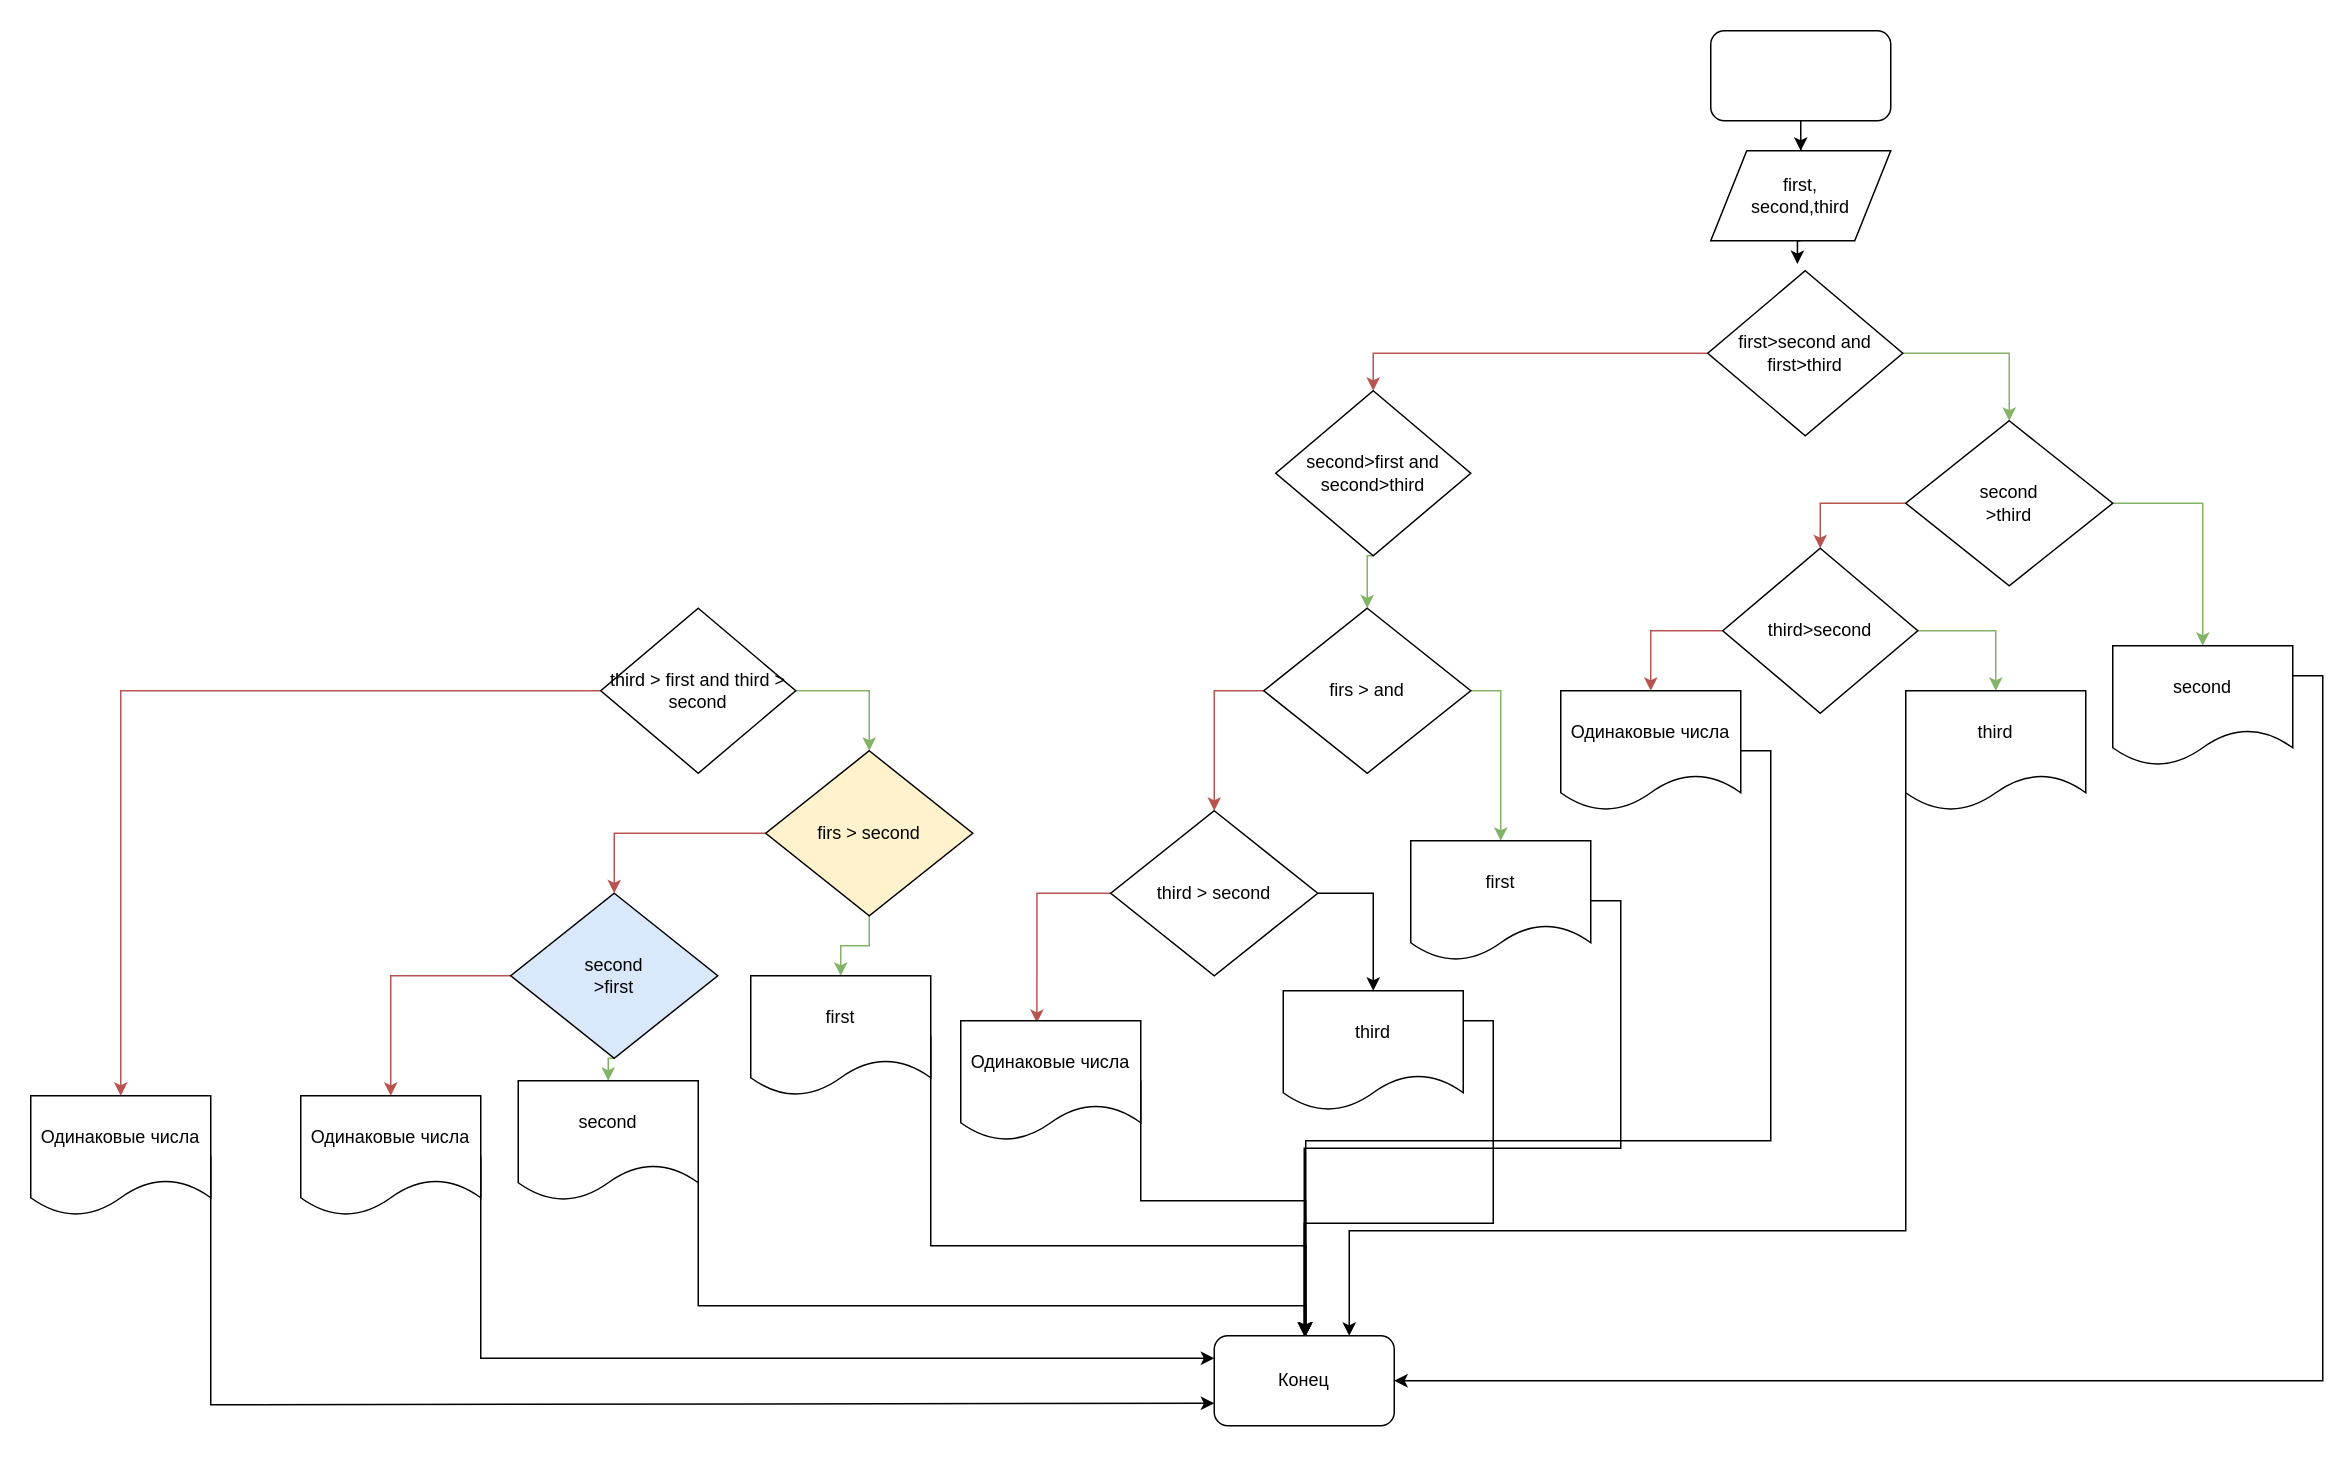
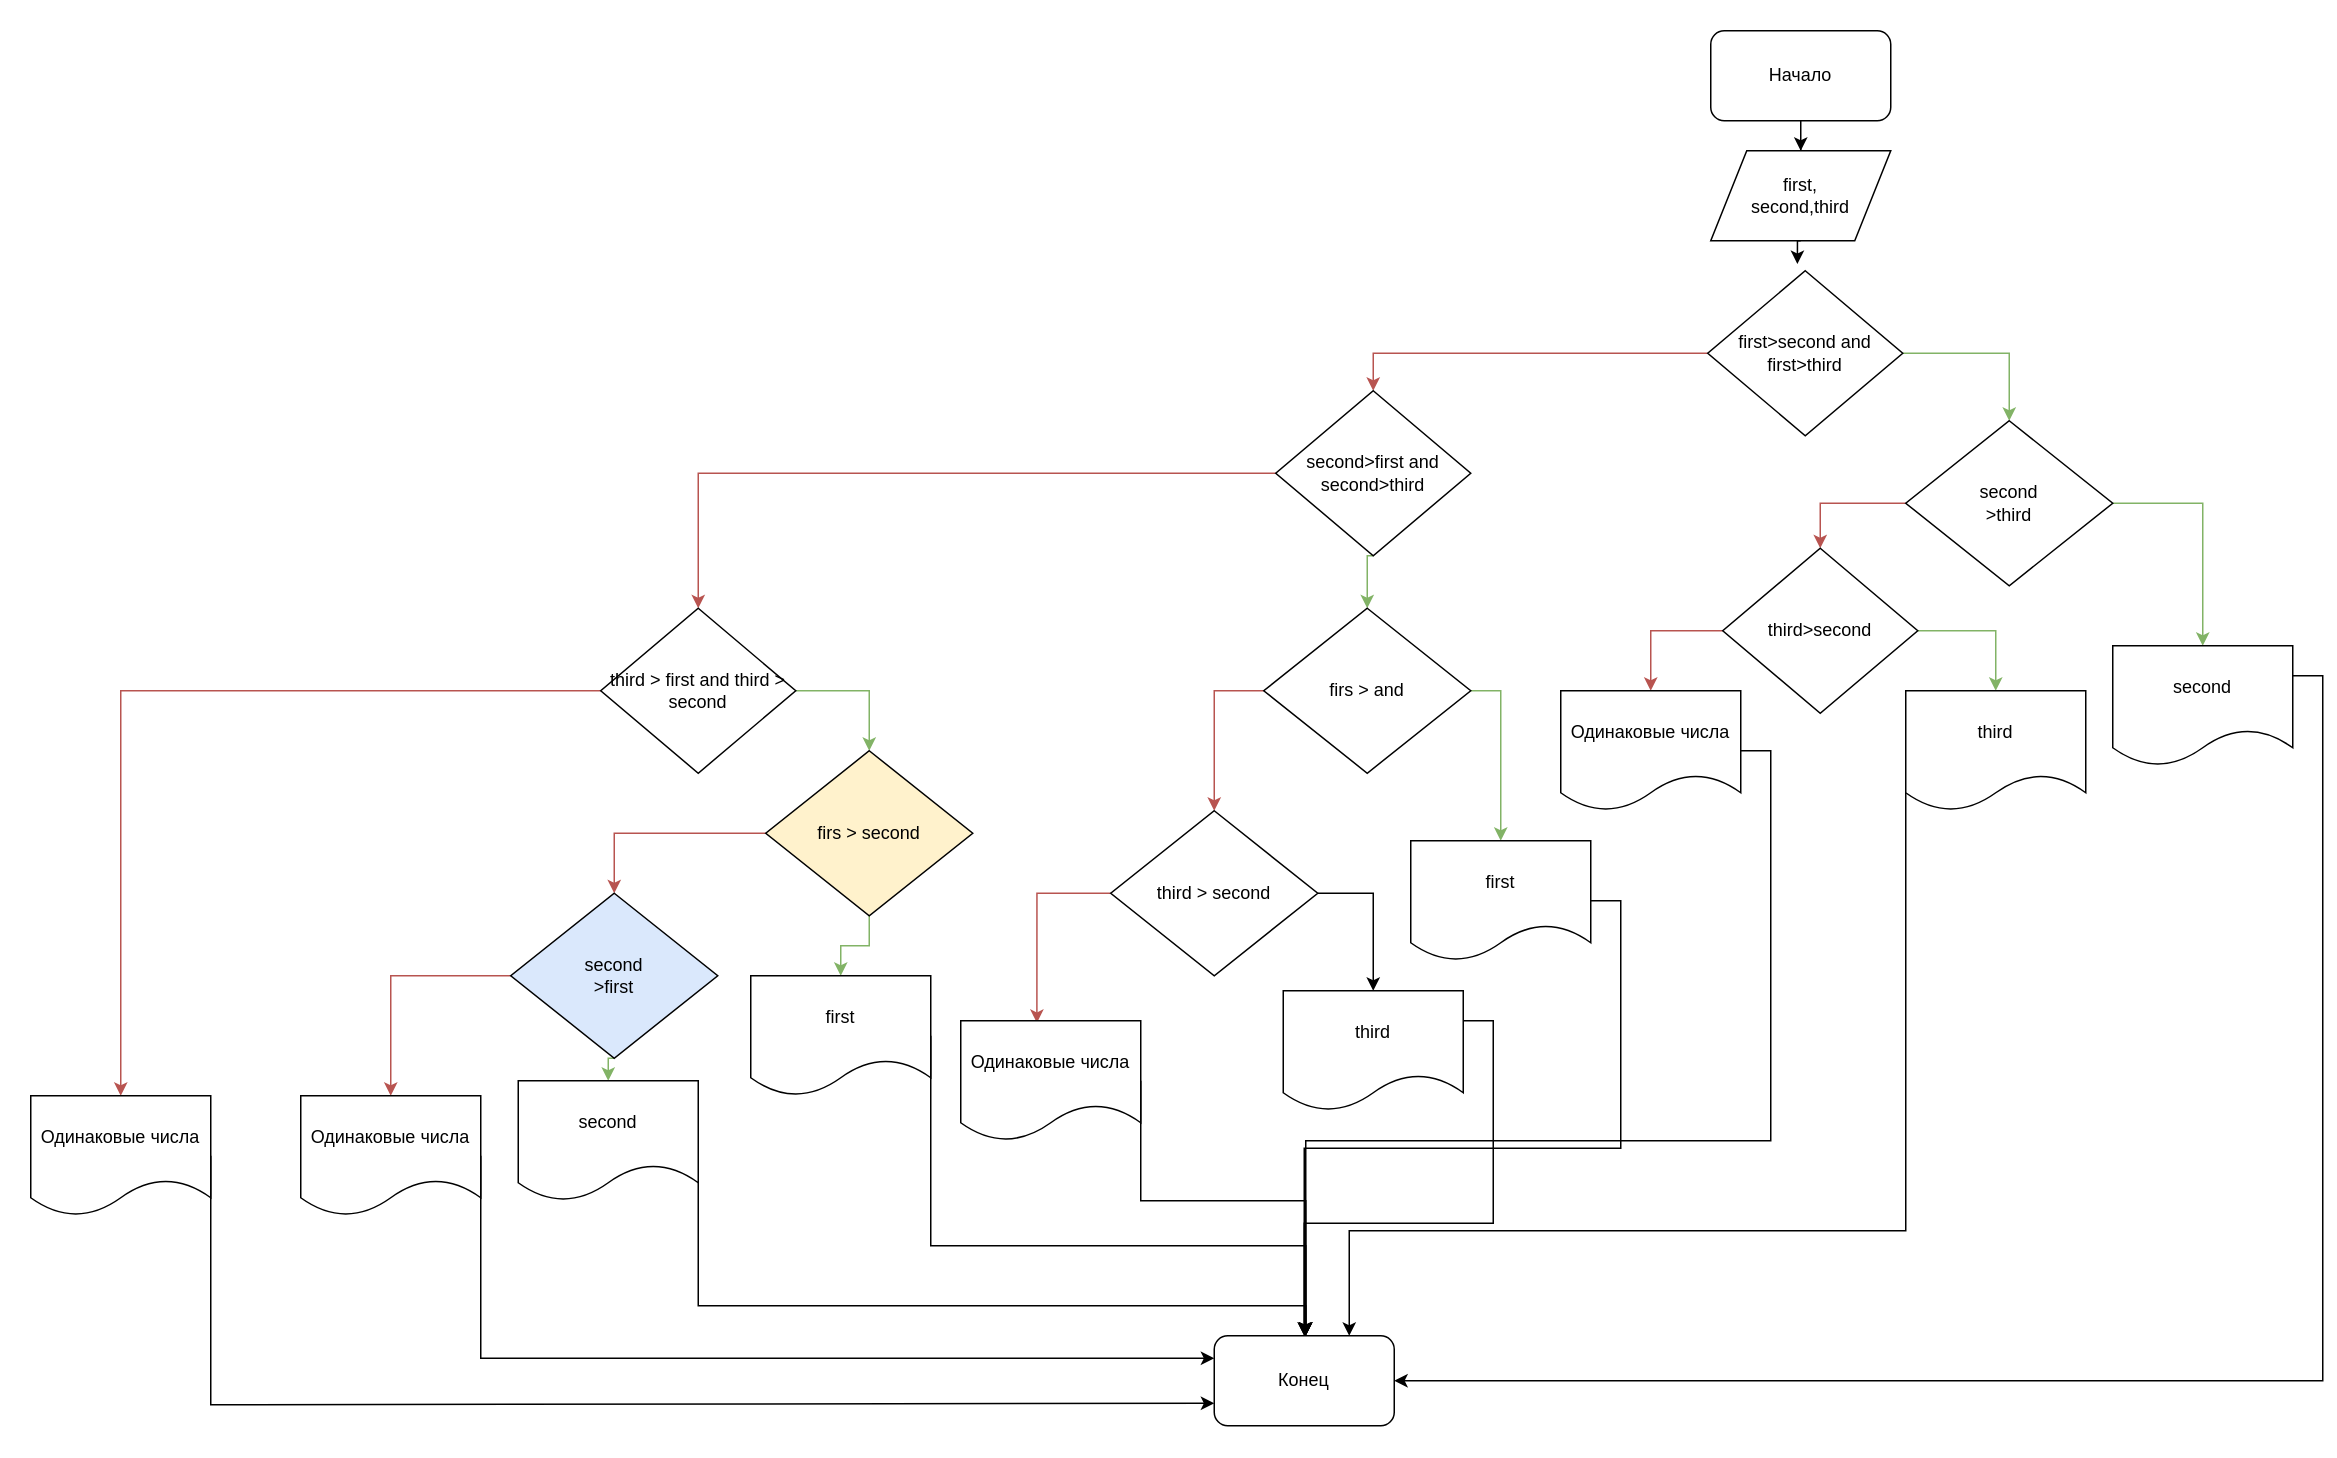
node "Начало": added
edge "second>first and second>third" -> "third > first and third > second": added
